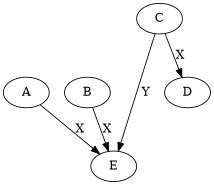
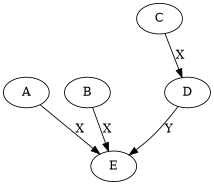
edge "C" -> "E": now "D" -> "E"
